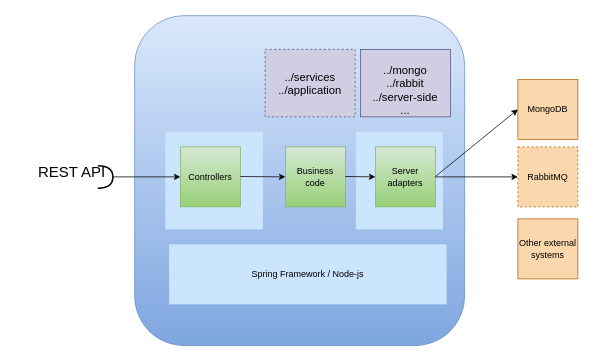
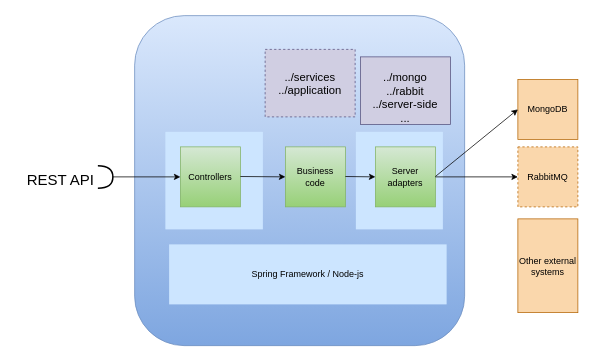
node "../mongo ../rabbit ../server-side ...": moved (405, 83) -> (405, 90)
node "REST API": moved (72, 135) -> (60, 143)
node "Other external systems": size 60x60 -> 60x94
